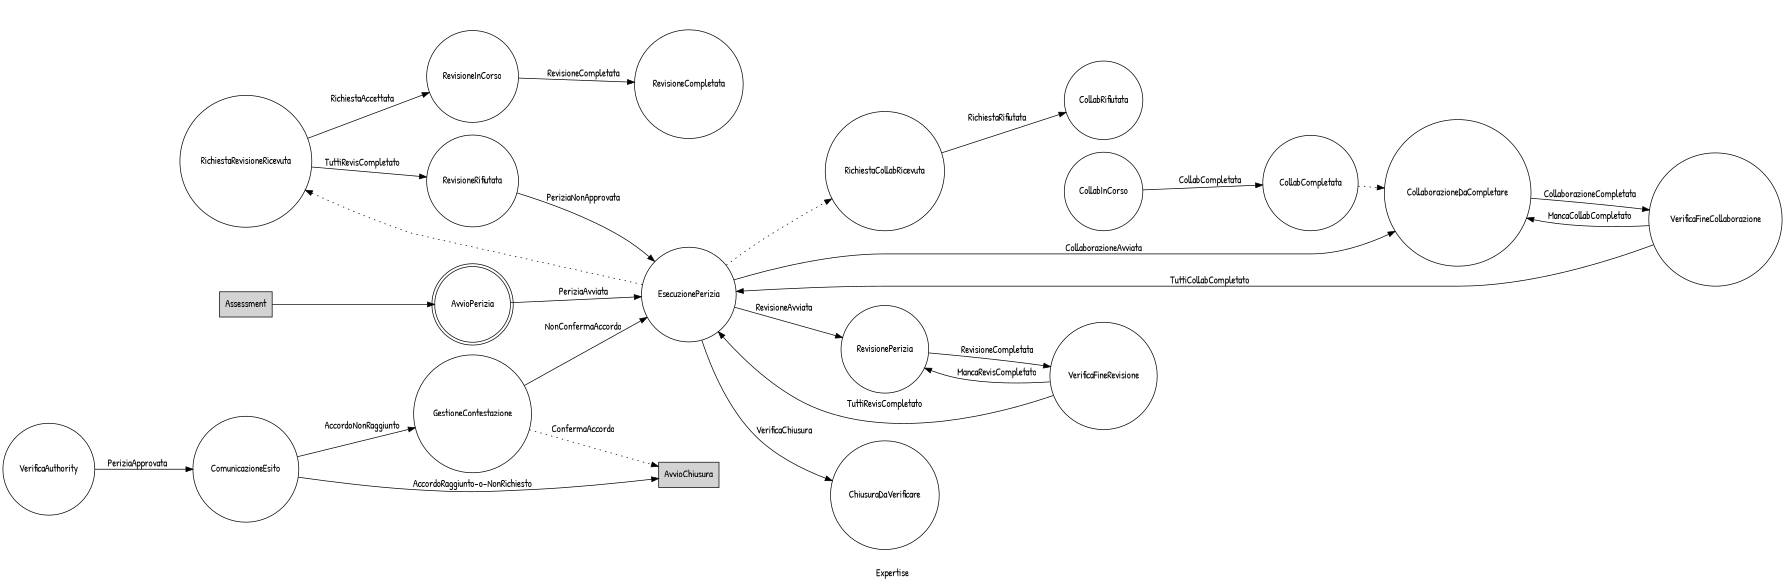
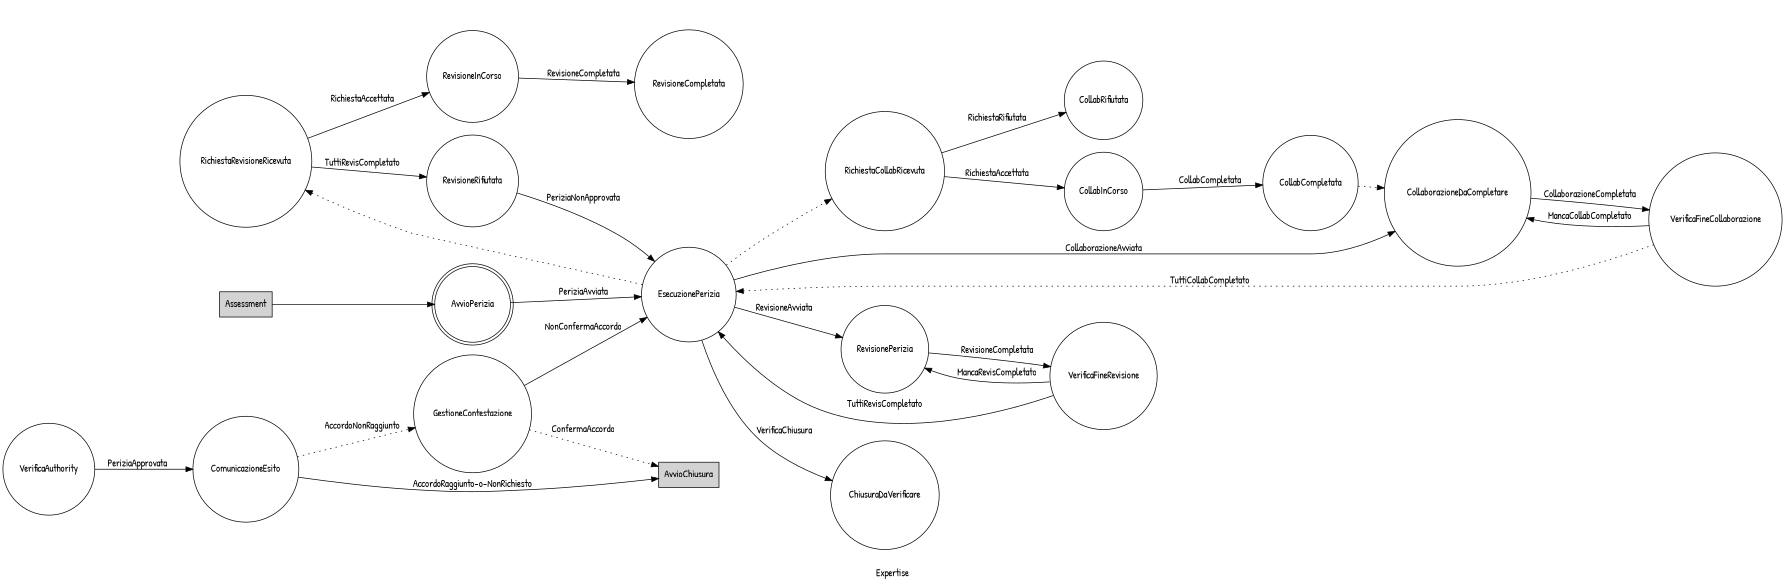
edge "RichiestaCollabRicevuta" -> "CollabInCorso": added, label "RichiestaAccettata"
edge "VerificaFineCollaborazione" -> "EsecuzionePerizia": style solid -> dotted
edge "ComunicazioneEsito" -> "GestioneContestazione": style solid -> dotted
